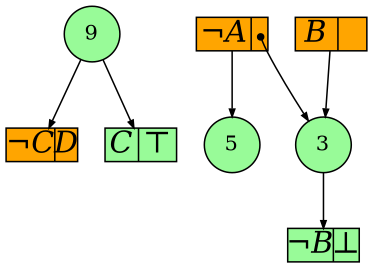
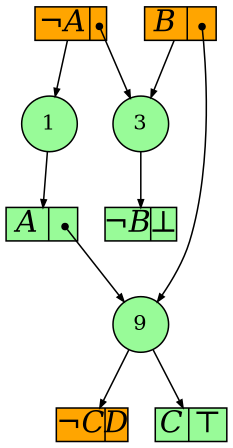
node "5": label "5" -> "1"
edge "B" -- "9": added
node "A": added
